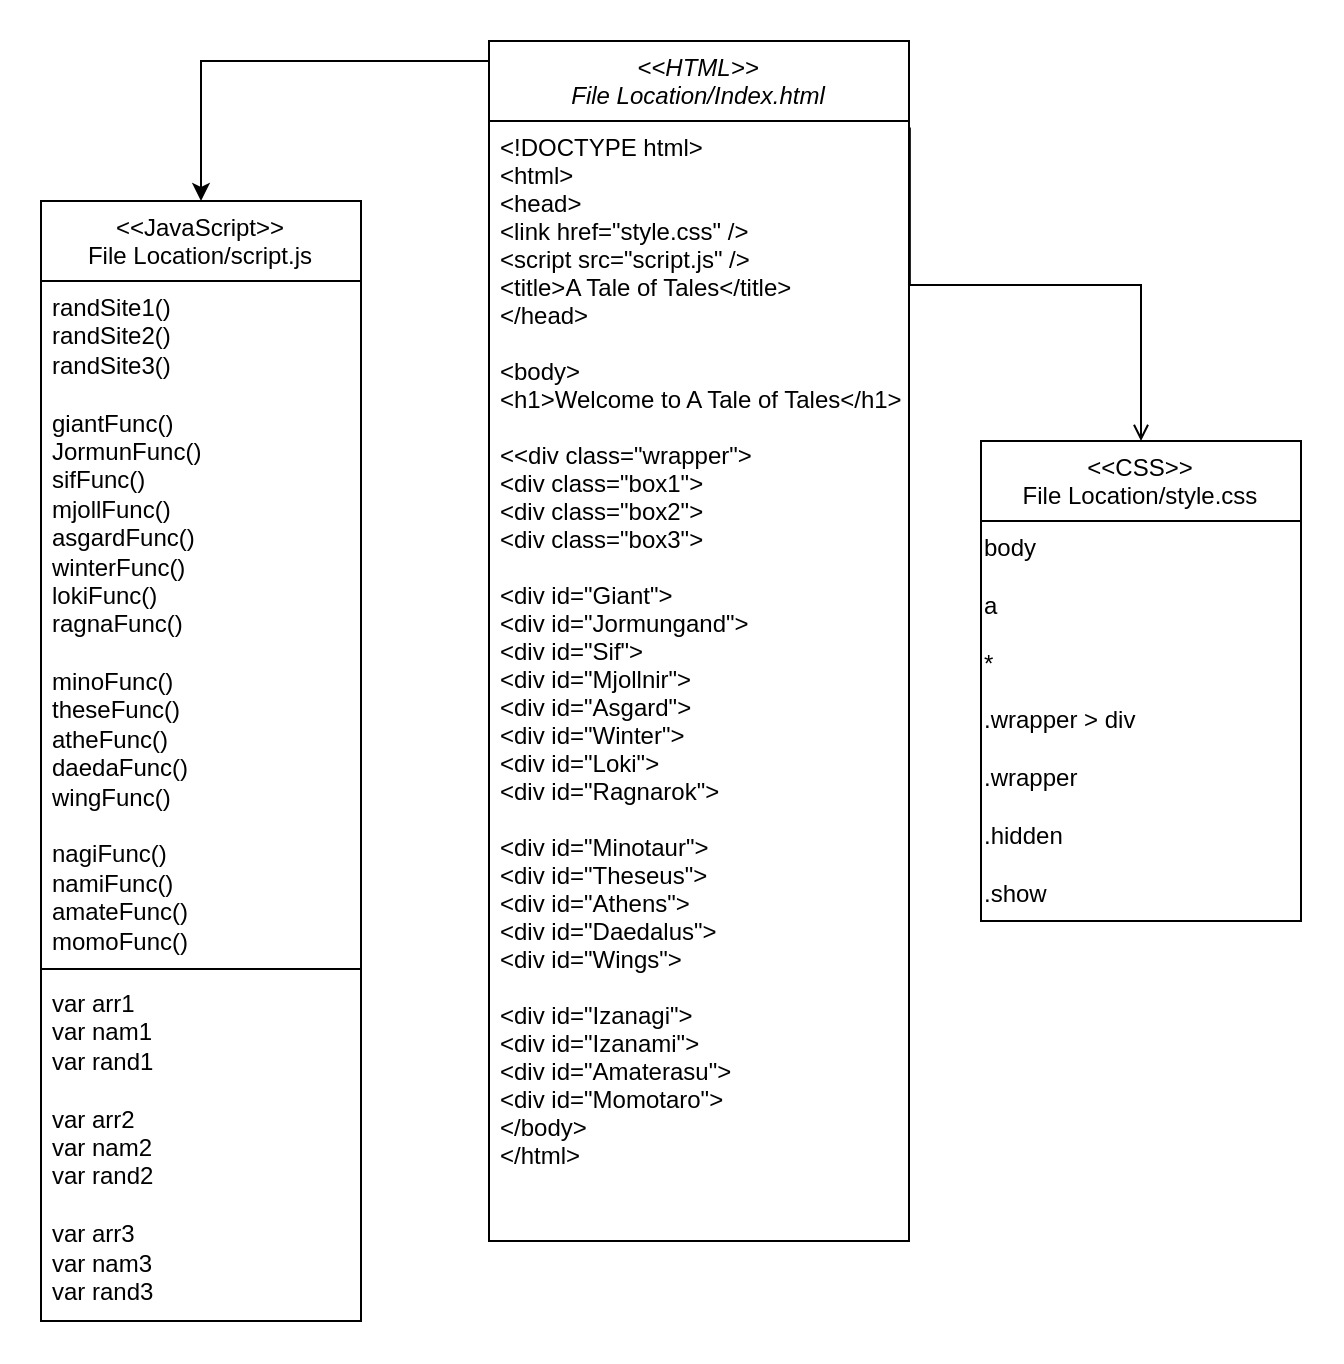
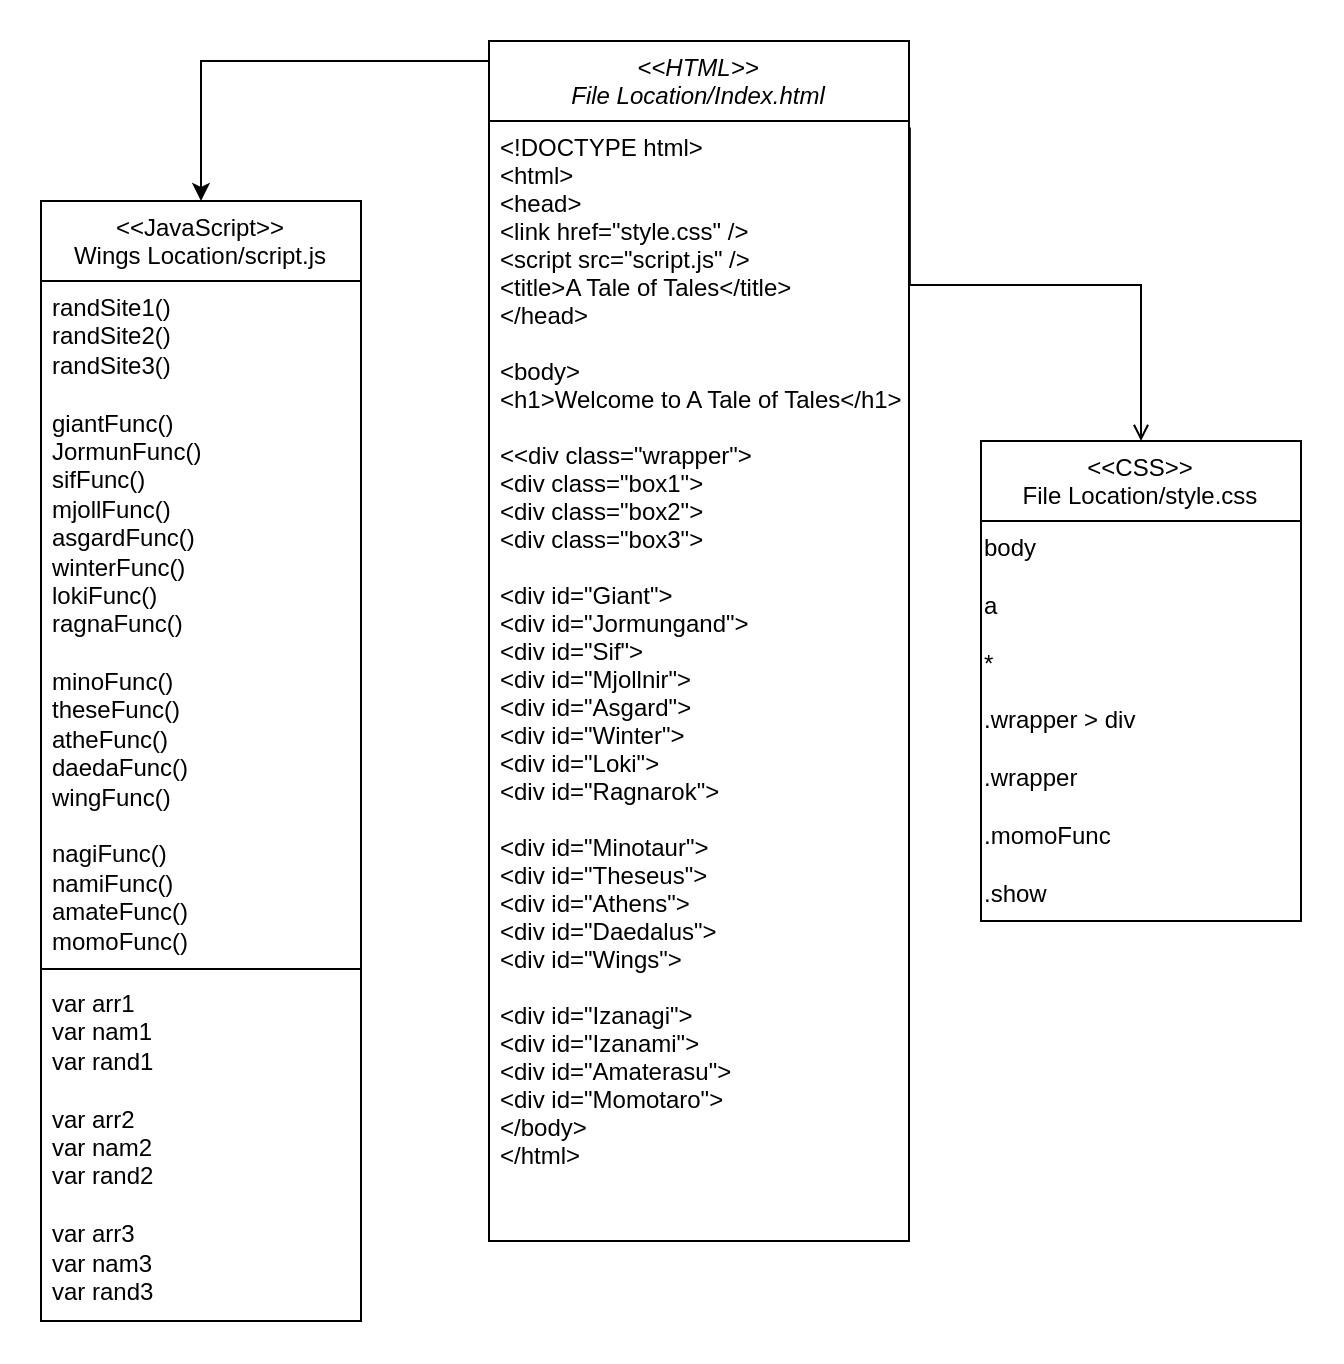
node "<<JavaScript>> File Location/script.js": label "<<JavaScript>> File Location/script.js" -> "<<JavaScript>> Wings Location/script.js"
node "body a * .wrapper > div .wrapper .hidden .show": label "body a * .wrapper > div .wrapper .hidden .show" -> "body a * .wrapper > div .wrapper .momoFunc .show"
